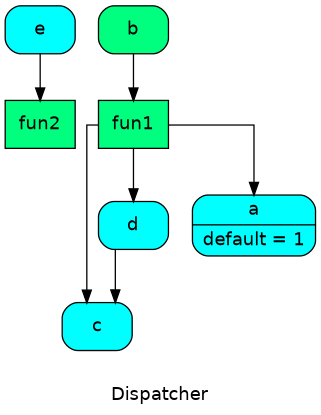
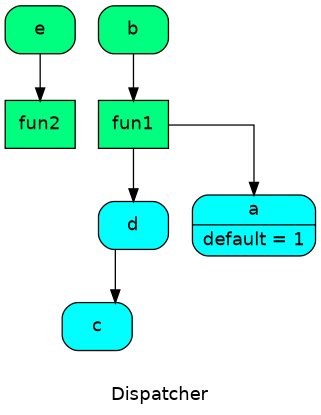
node "e": fillcolor cyan -> springgreen
edge "fun1" -> "c": removed
